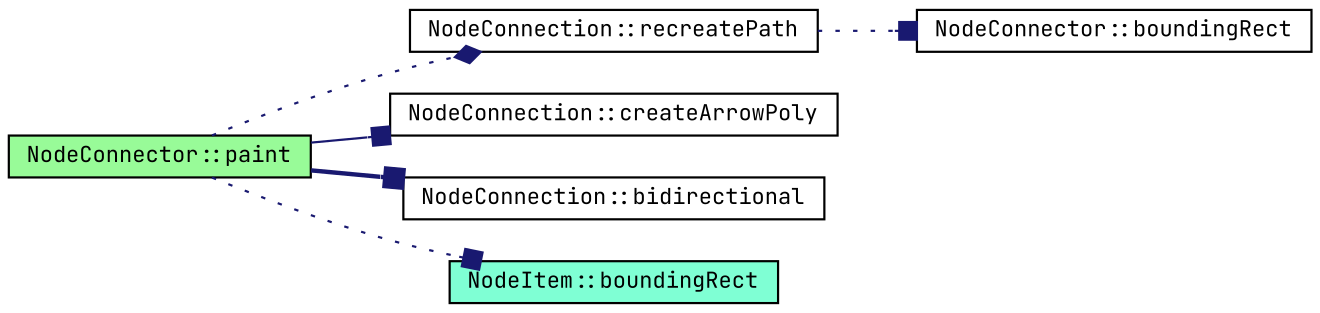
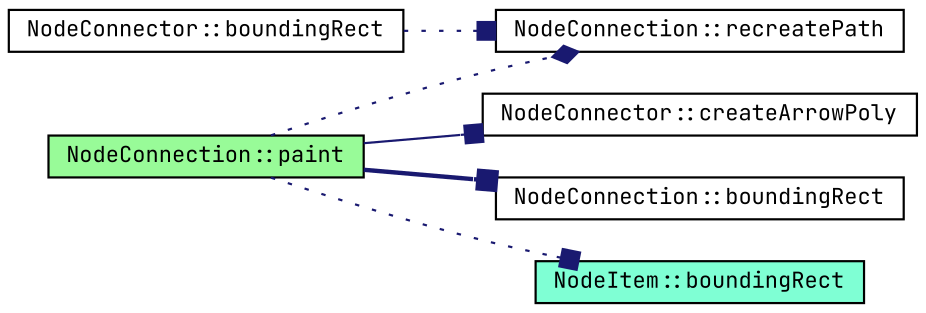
edge "NodeConnection::recreatePath" -> "NodeConnector::boundingRect": reversed
node "NodeConnection::createArrowPoly": label "NodeConnection::createArrowPoly" -> "NodeConnector::createArrowPoly"
node "NodeConnector::paint": label "NodeConnector::paint" -> "NodeConnection::paint"
node "NodeConnection::bidirectional": label "NodeConnection::bidirectional" -> "NodeConnection::boundingRect"
